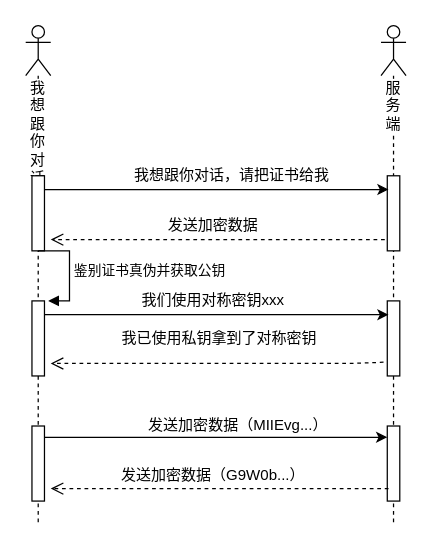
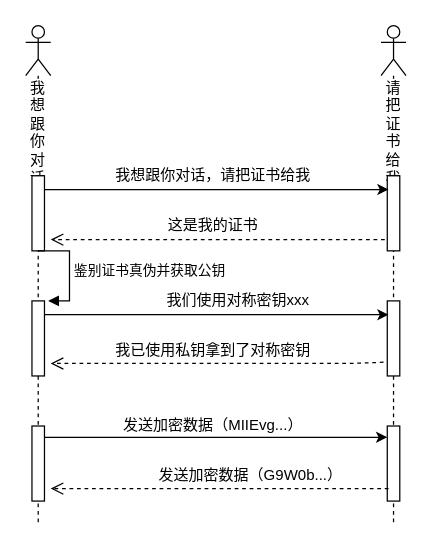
node "服务端": label "服务端" -> "请把证书给我"
node "我想跟你对话，请把证书给我": moved (232, 176) -> (213, 176)
node "发送加密数据": label "发送加密数据" -> "这是我的证书"
node "我们使用对称密钥xxx": moved (213, 301) -> (238, 301)
node "我已使用私钥拿到了对称密钥": moved (219, 338) -> (213, 351)
node "发送加密数据（MIIEvg...）": moved (238, 426) -> (213, 426)
node "发送加密数据（G9W0b...）": moved (213, 476) -> (251, 476)
